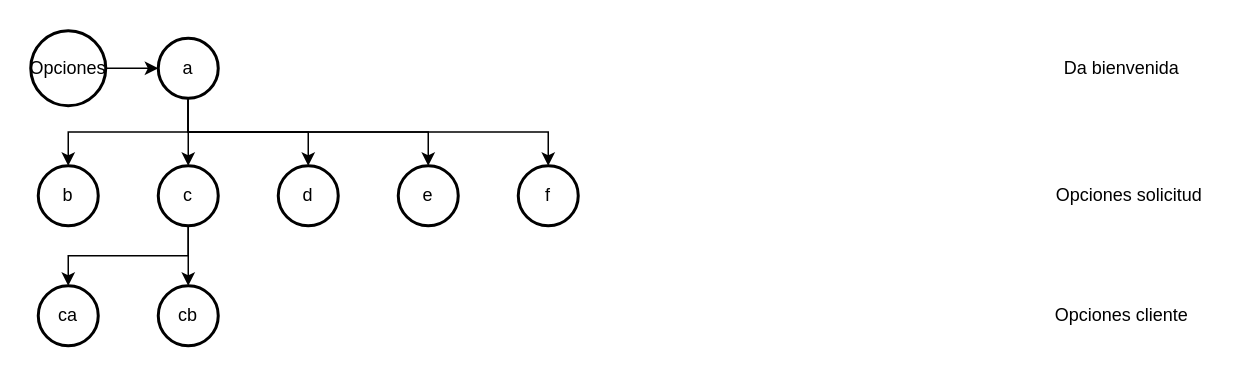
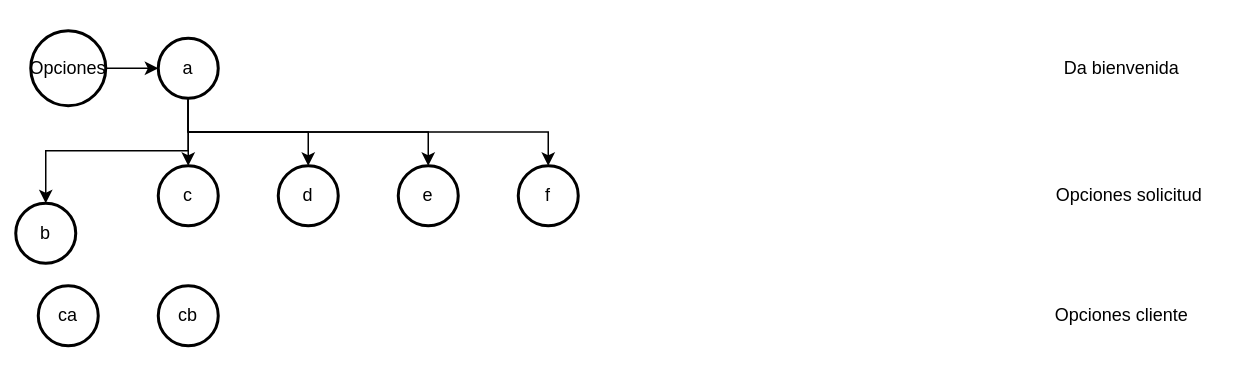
node "b": moved (68, 196) -> (46, 233)
edge "c" -> "ca": removed
edge "c" -> "cb": removed
